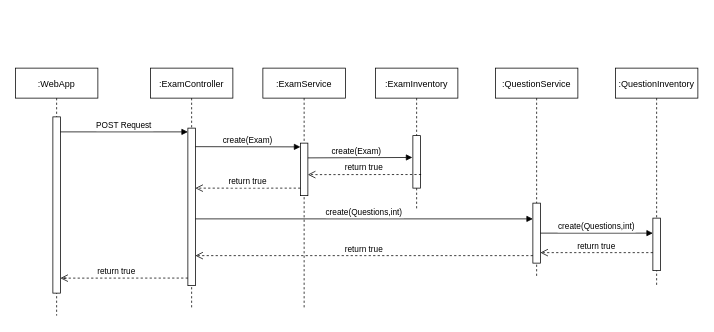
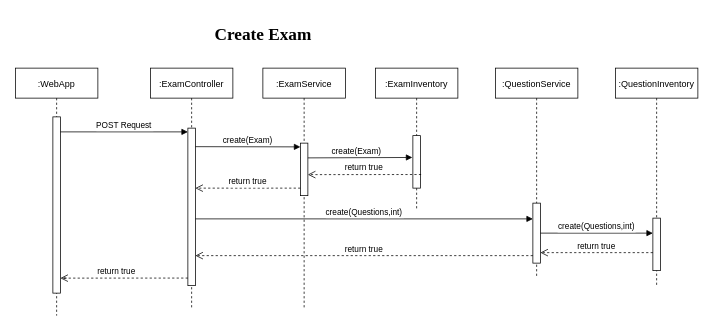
node "Create Exam": added
